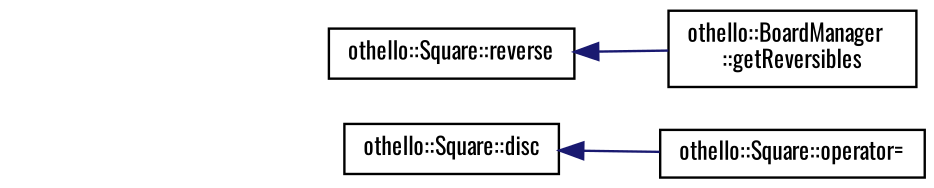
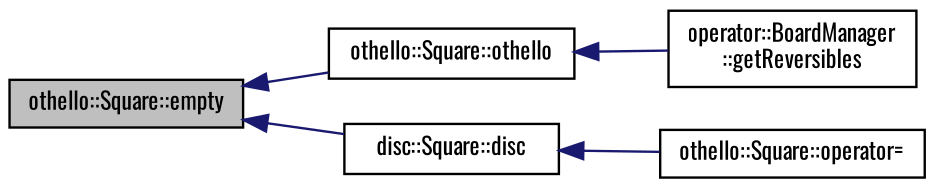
node "othello::BoardManager ::getReversibles": label "othello::BoardManager ::getReversibles" -> "operator::BoardManager ::getReversibles"
node "othello::Square::reverse": label "othello::Square::reverse" -> "othello::Square::othello"
node "othello::Square::empty": added
node "othello::Square::disc": label "othello::Square::disc" -> "disc::Square::disc"
